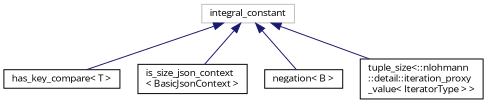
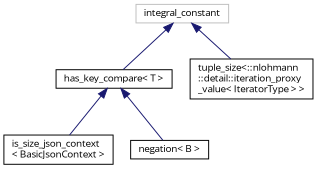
edge "is_size_json_context < BasicJsonContext >" -> "integral_constant": now "is_size_json_context < BasicJsonContext >" -> "has_key_compare< T >"
edge "negation< B >" -> "integral_constant": now "negation< B >" -> "has_key_compare< T >"
